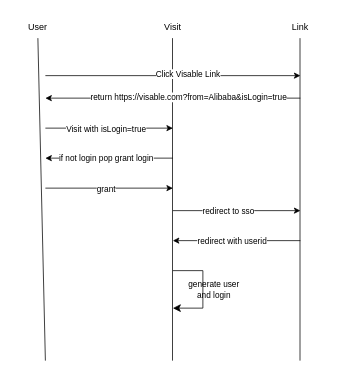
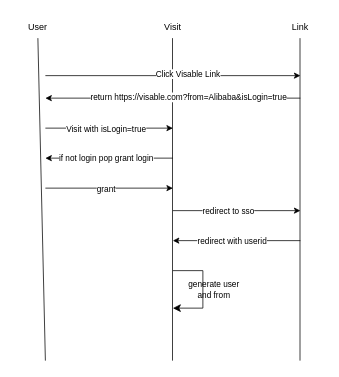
node "generate user and login": label "generate user and login" -> "generate user and from"
